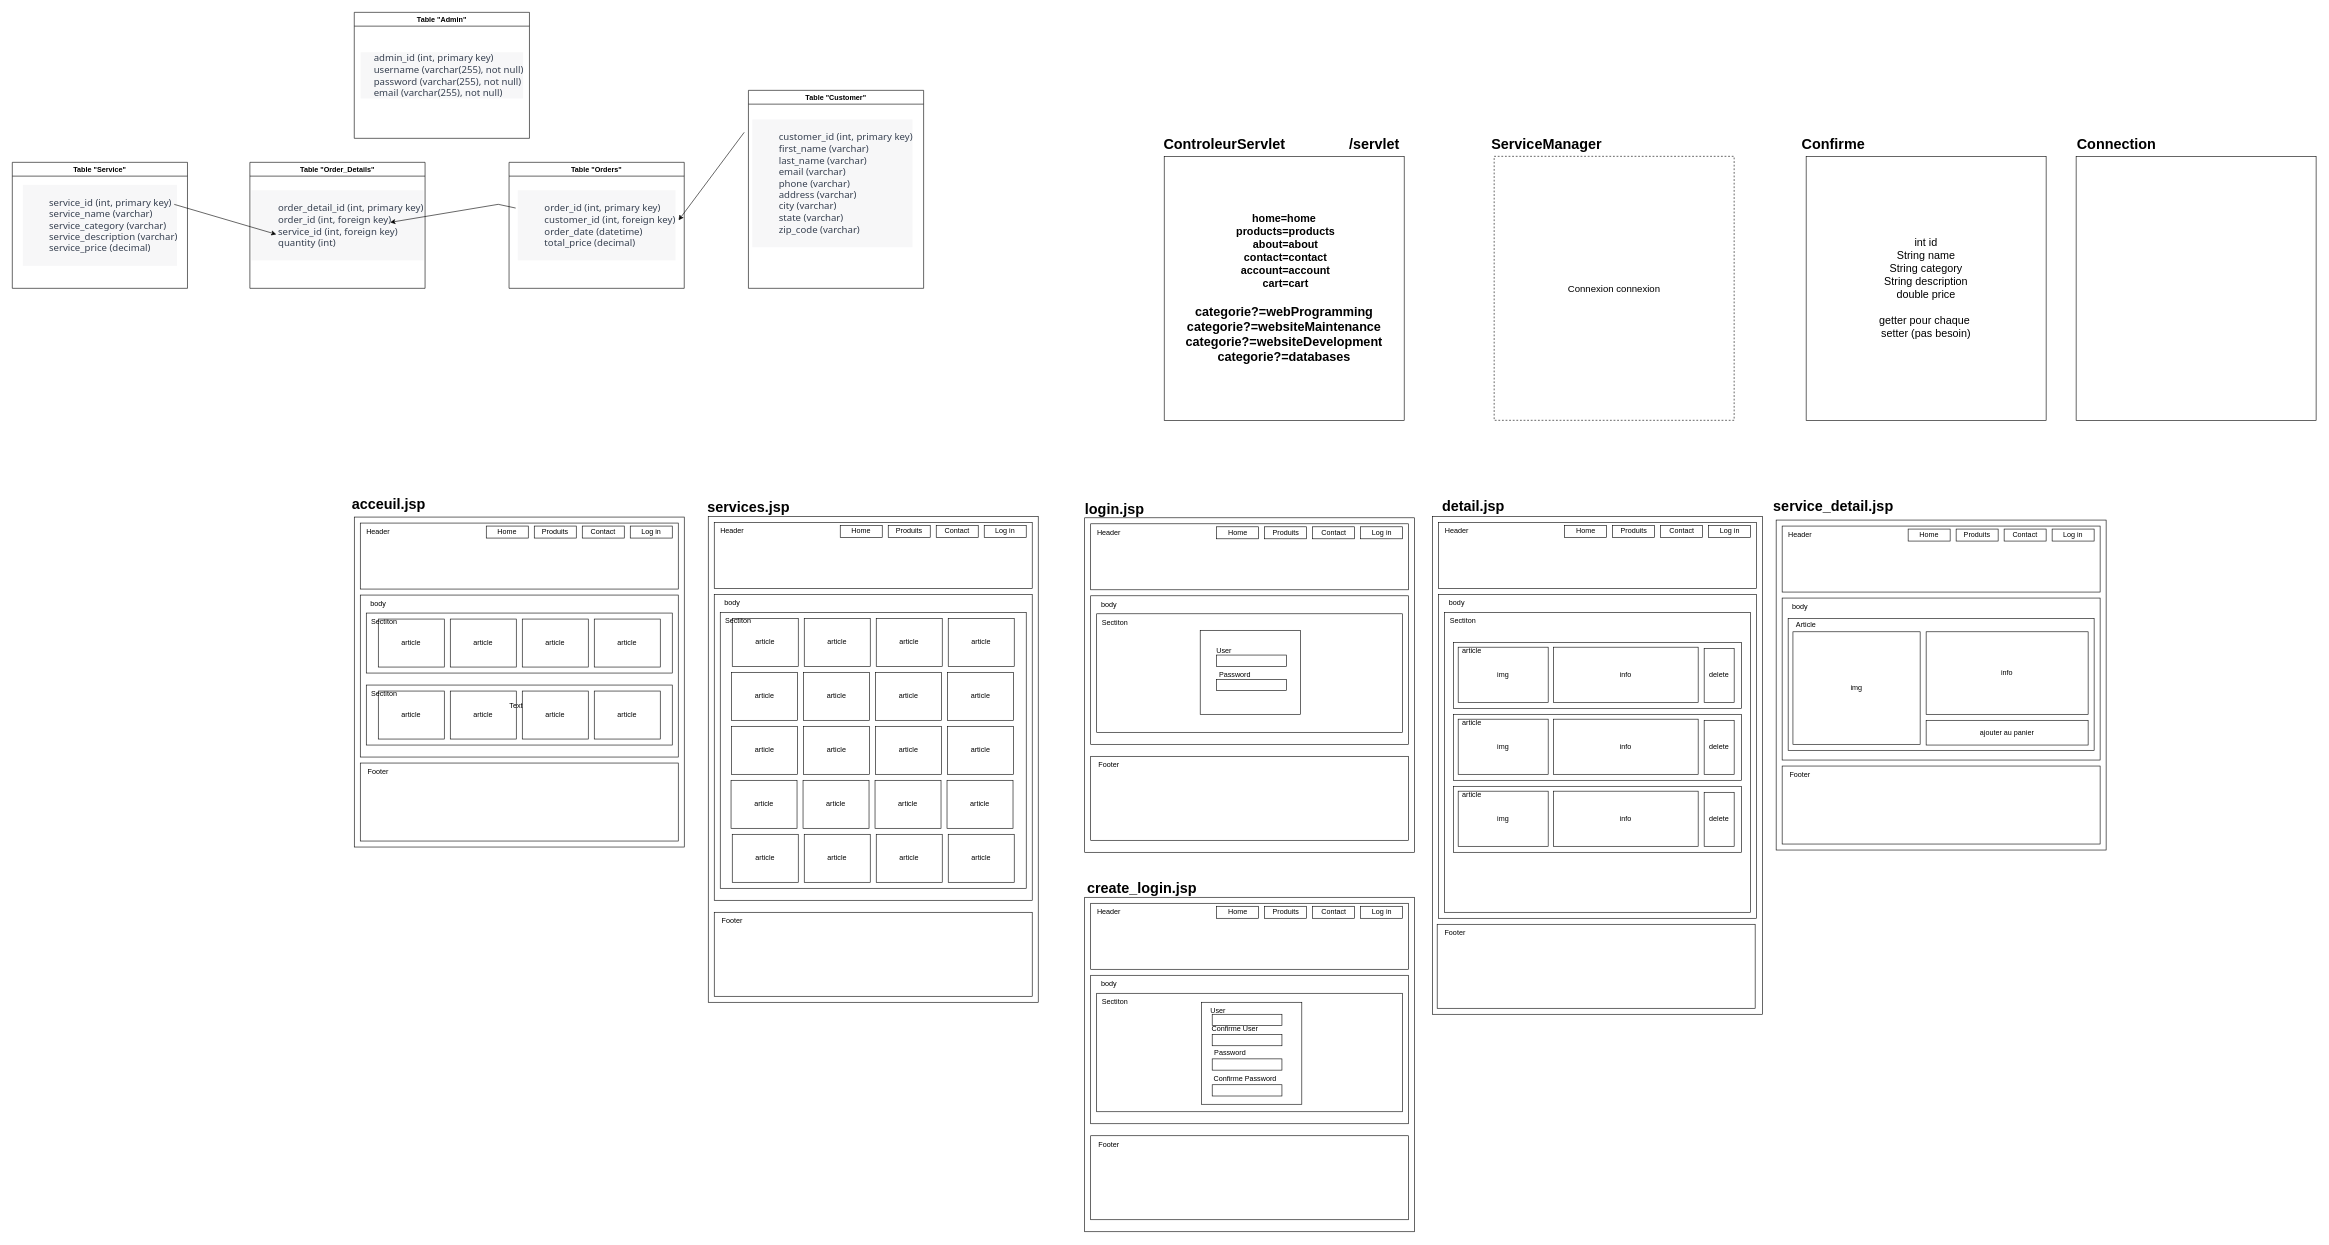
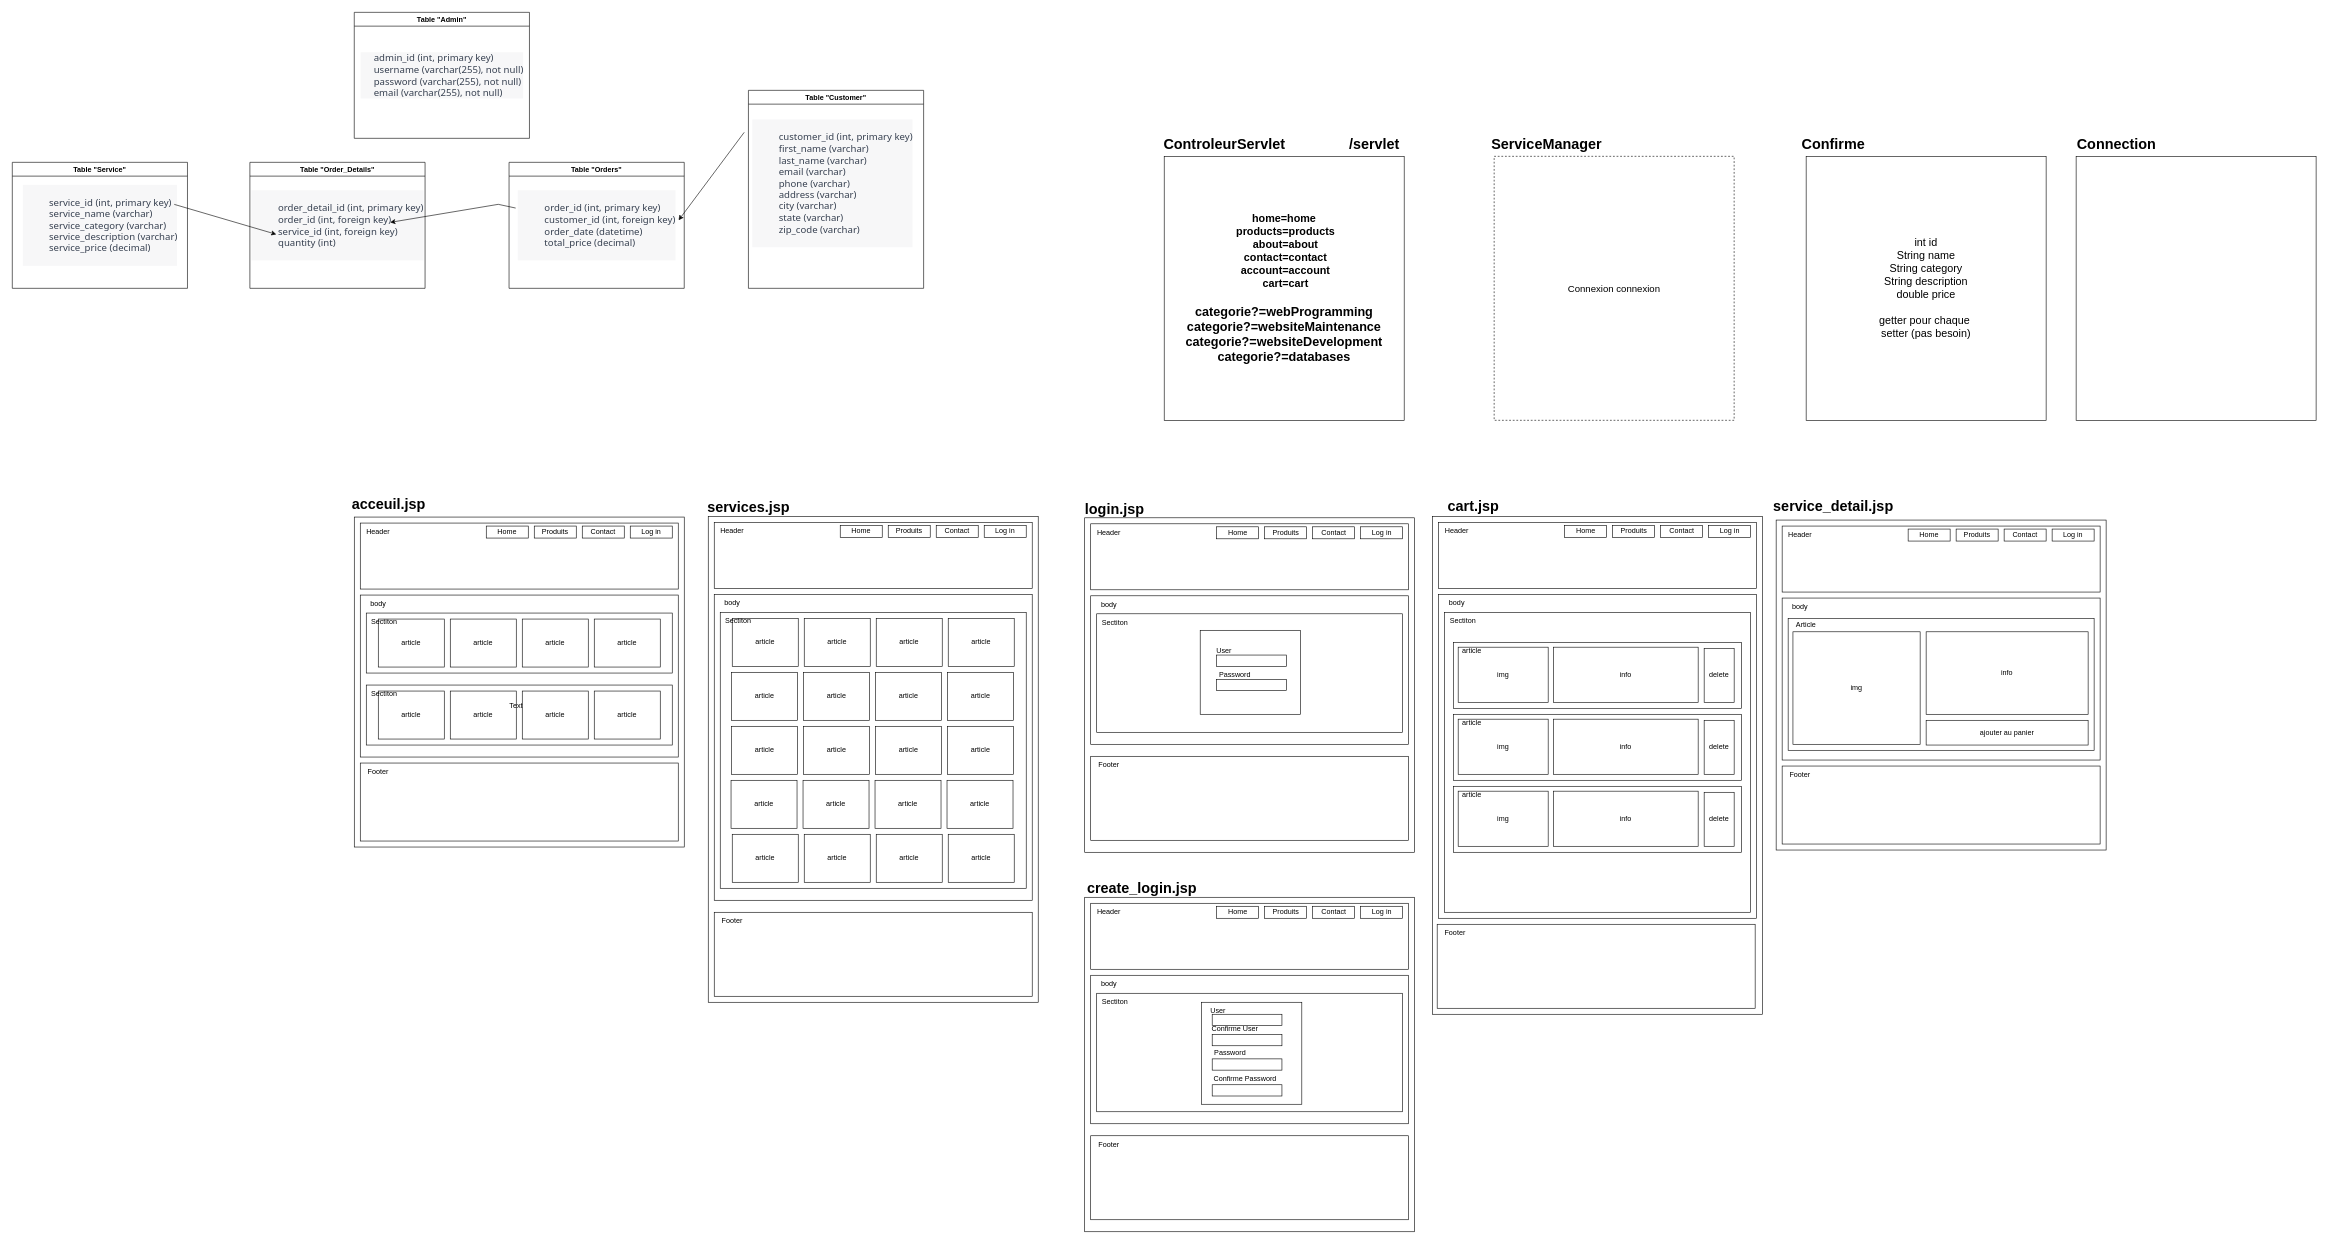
node "detail.jsp": label "detail.jsp" -> "cart.jsp"
